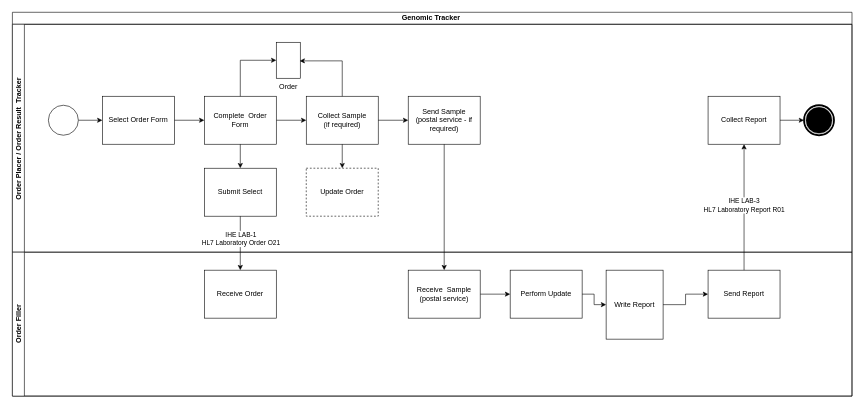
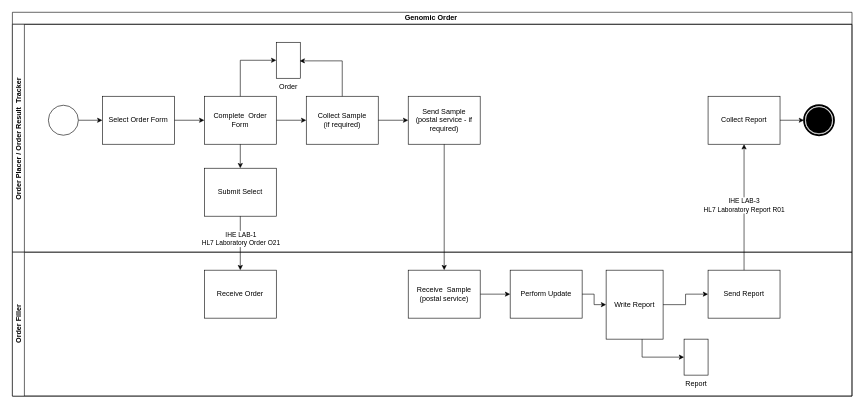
node "Genomic Tracker": label "Genomic Tracker" -> "Genomic Order"
edge "Collect Sample (if required)" -> "Update Order": removed
node "Update Order": removed
edge "Write Report" -> "Report": added
node "Report": added
